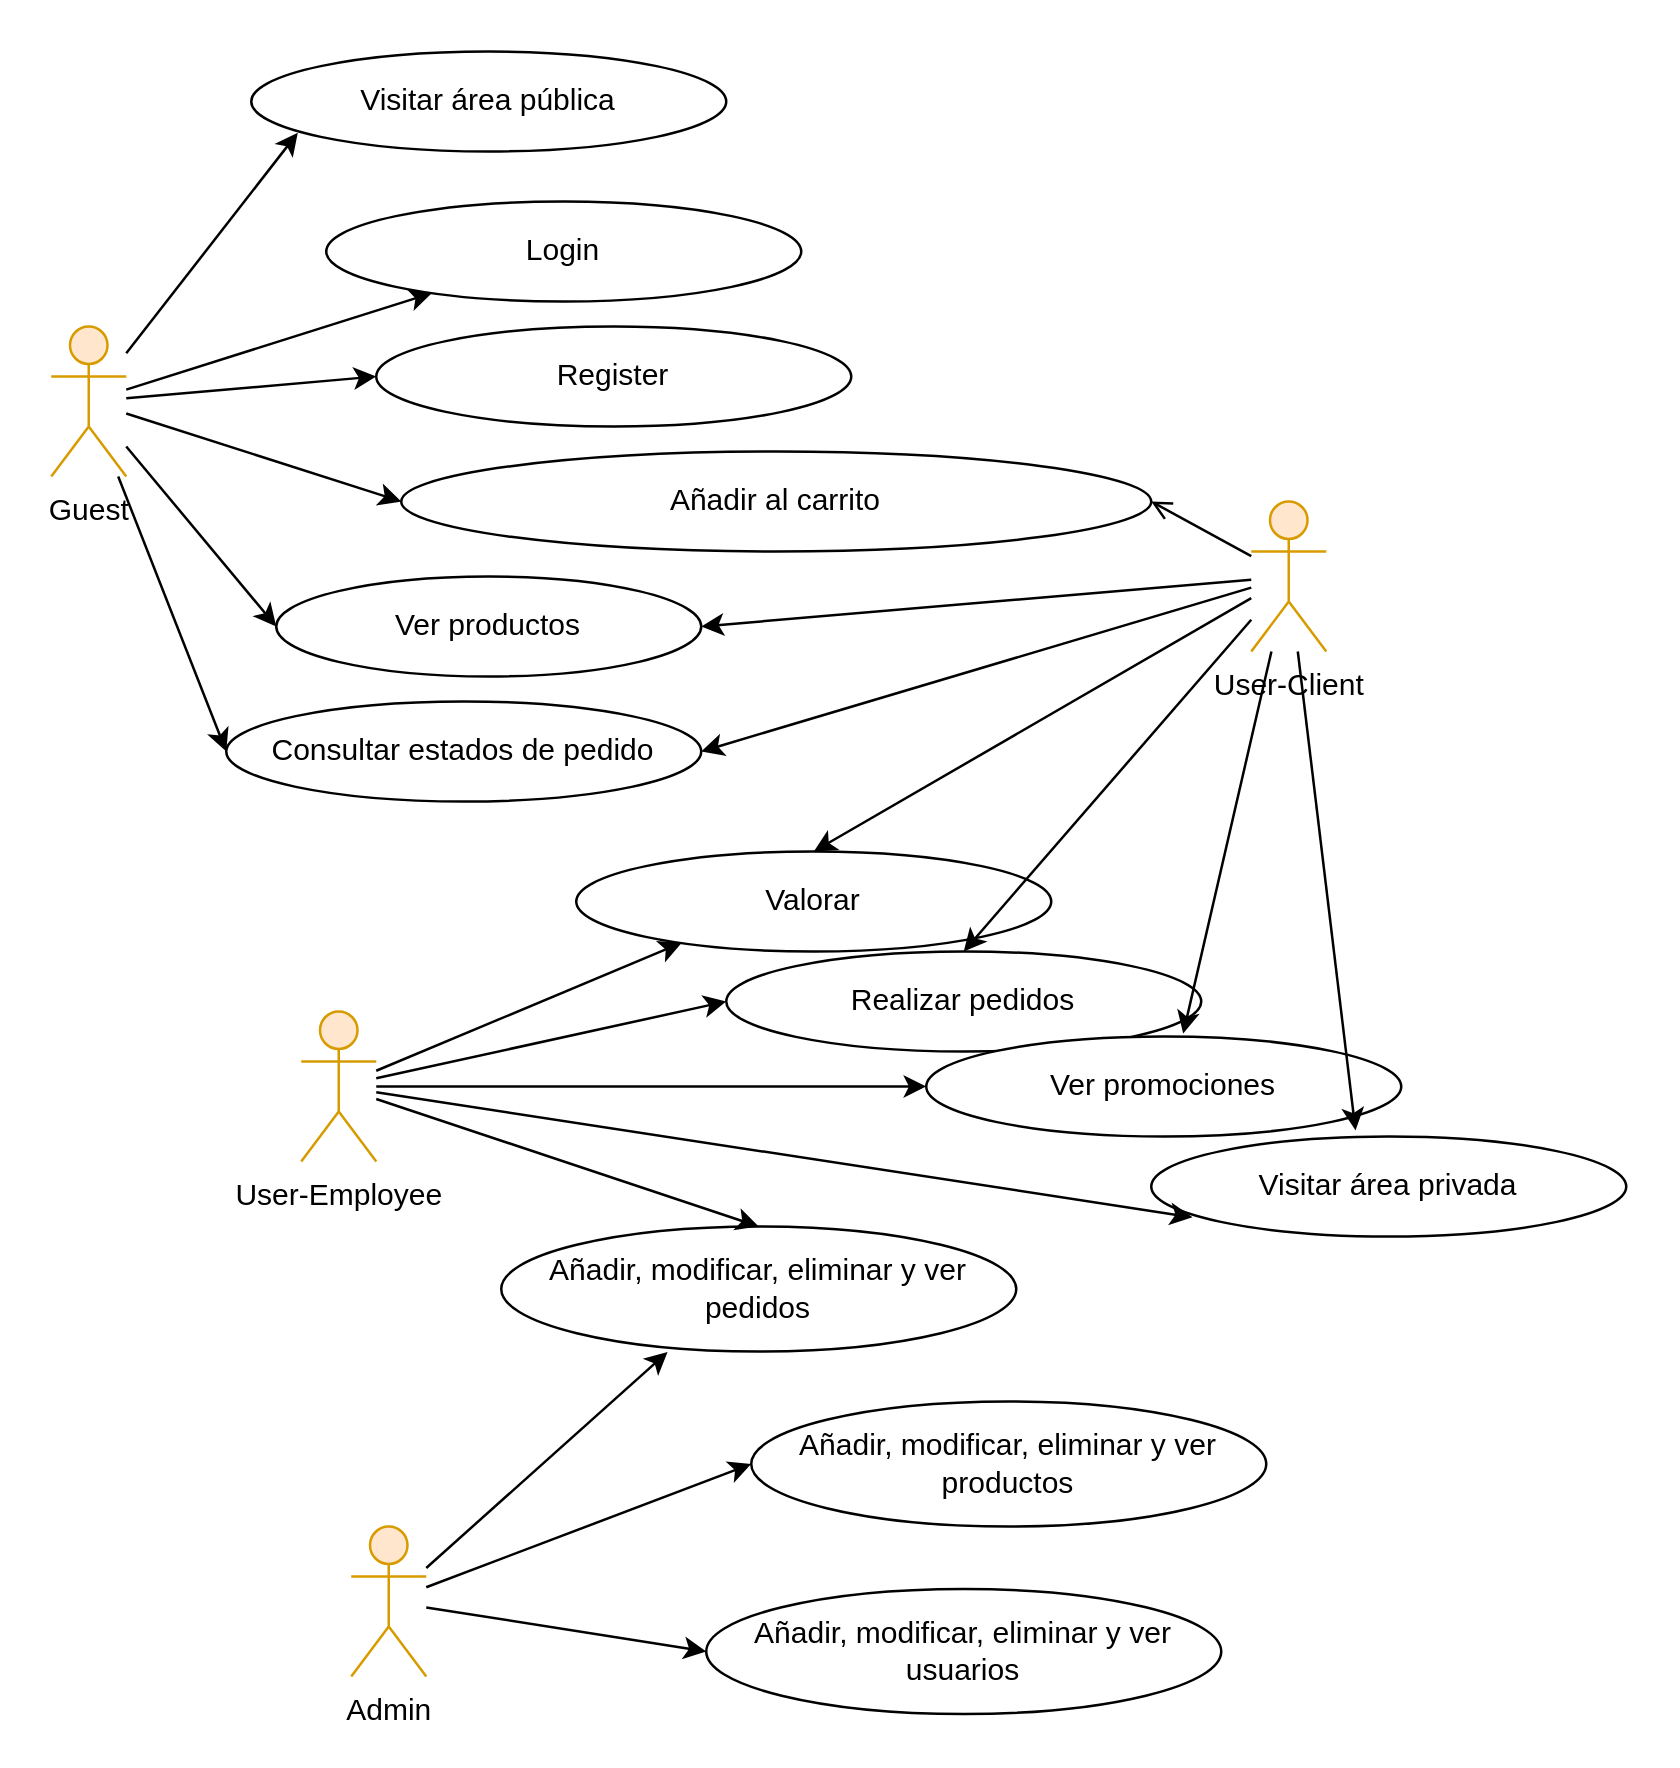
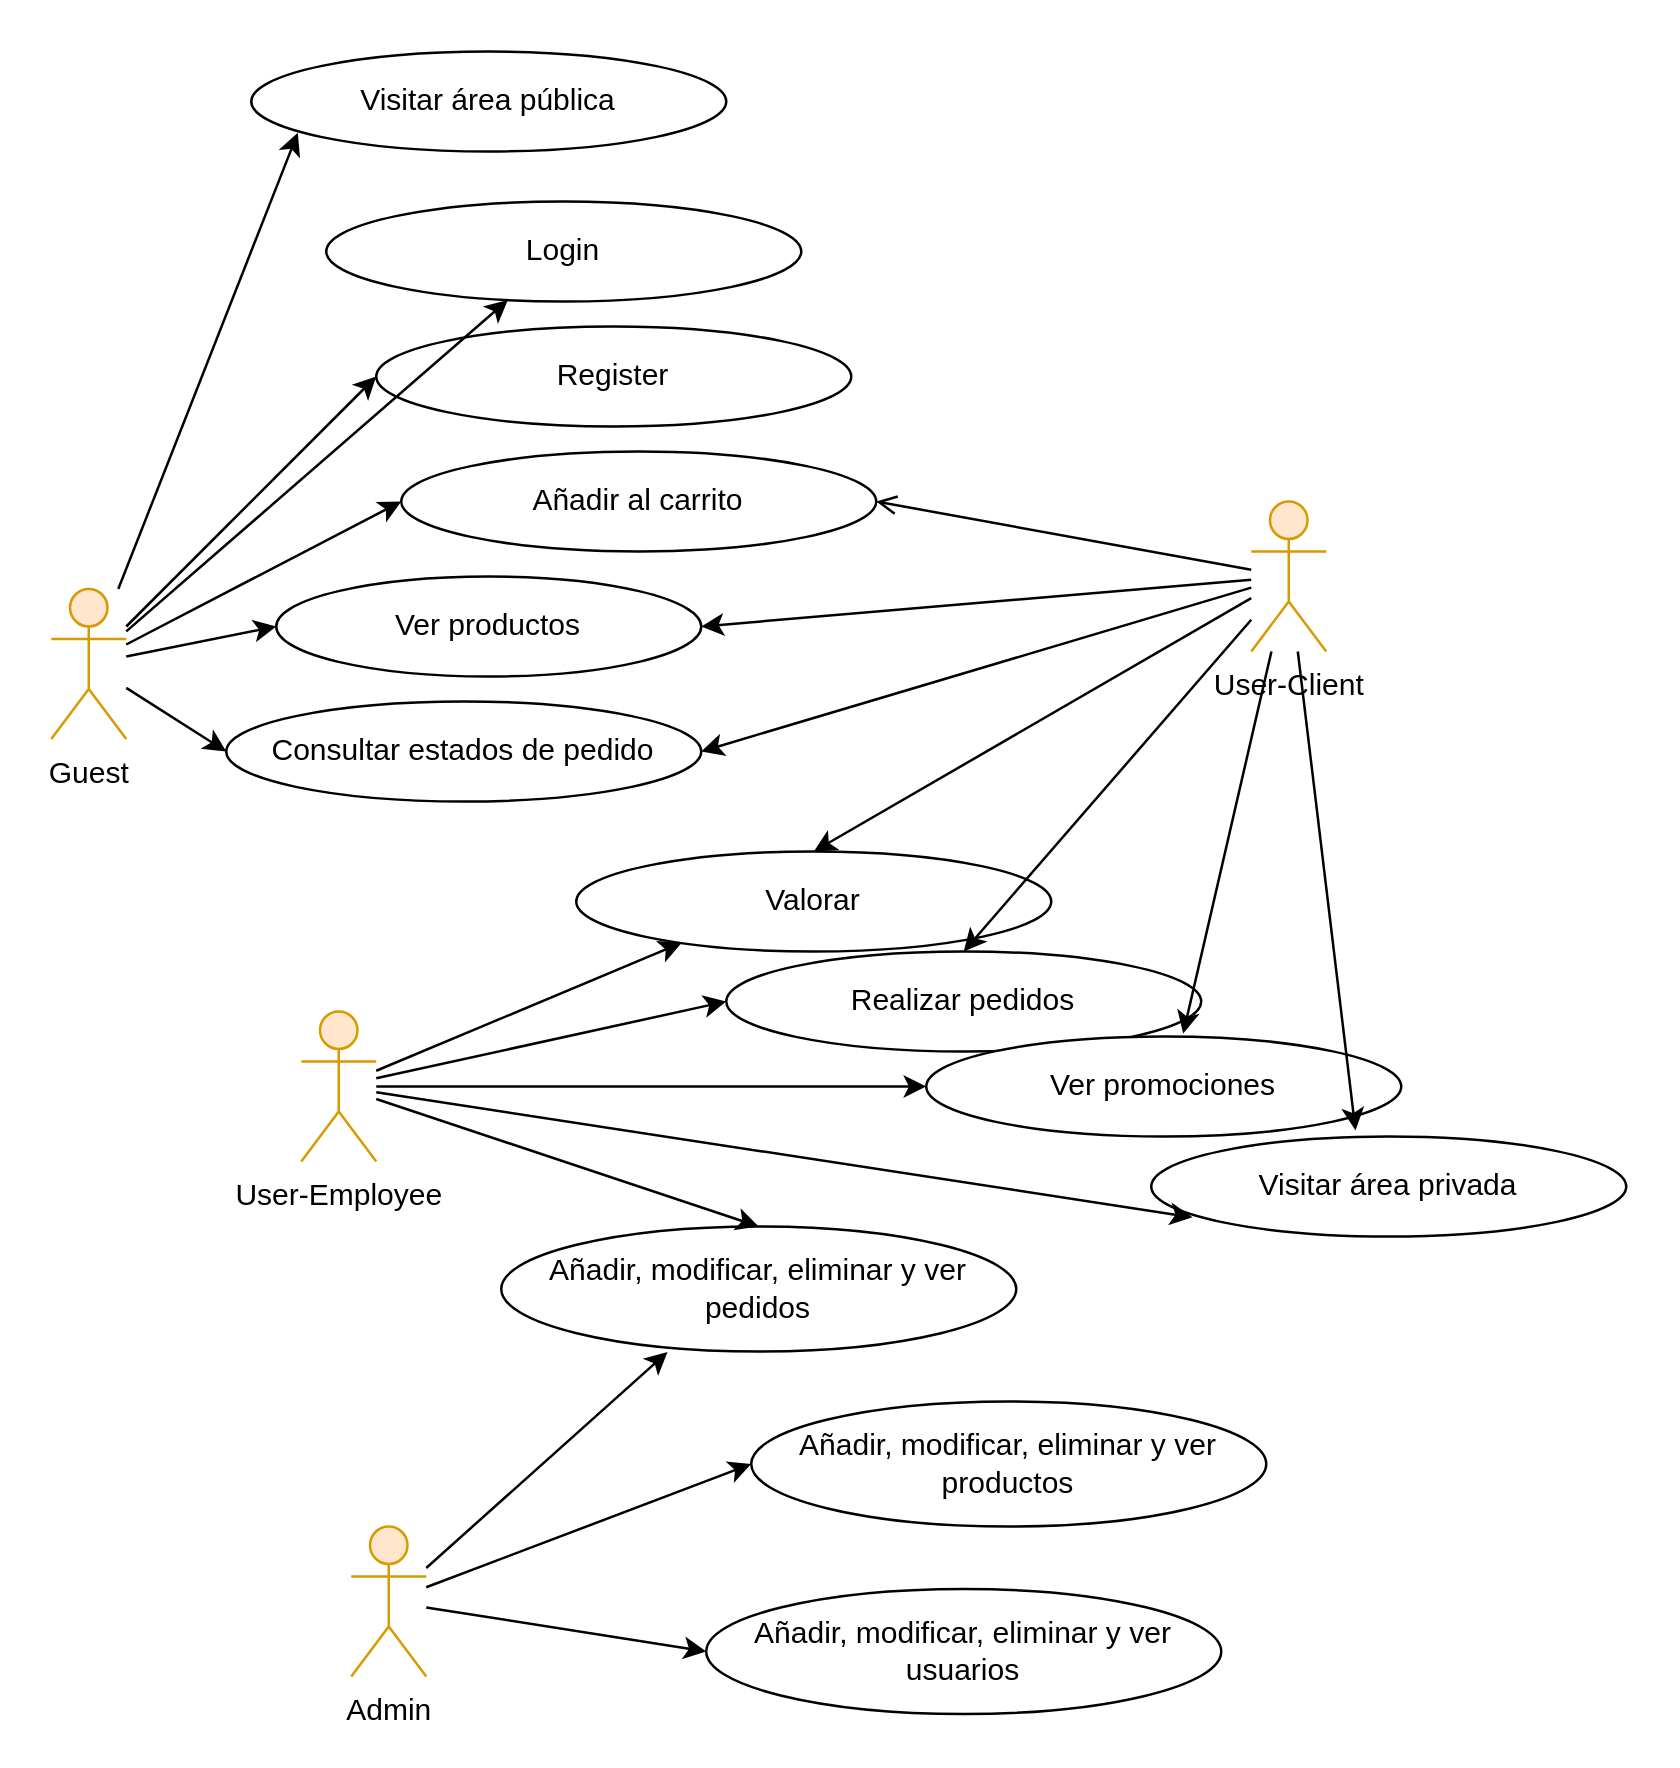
node "Guest": moved (89, 401) -> (89, 664)
node "Añadir al carrito": size 750x100 -> 475x100
